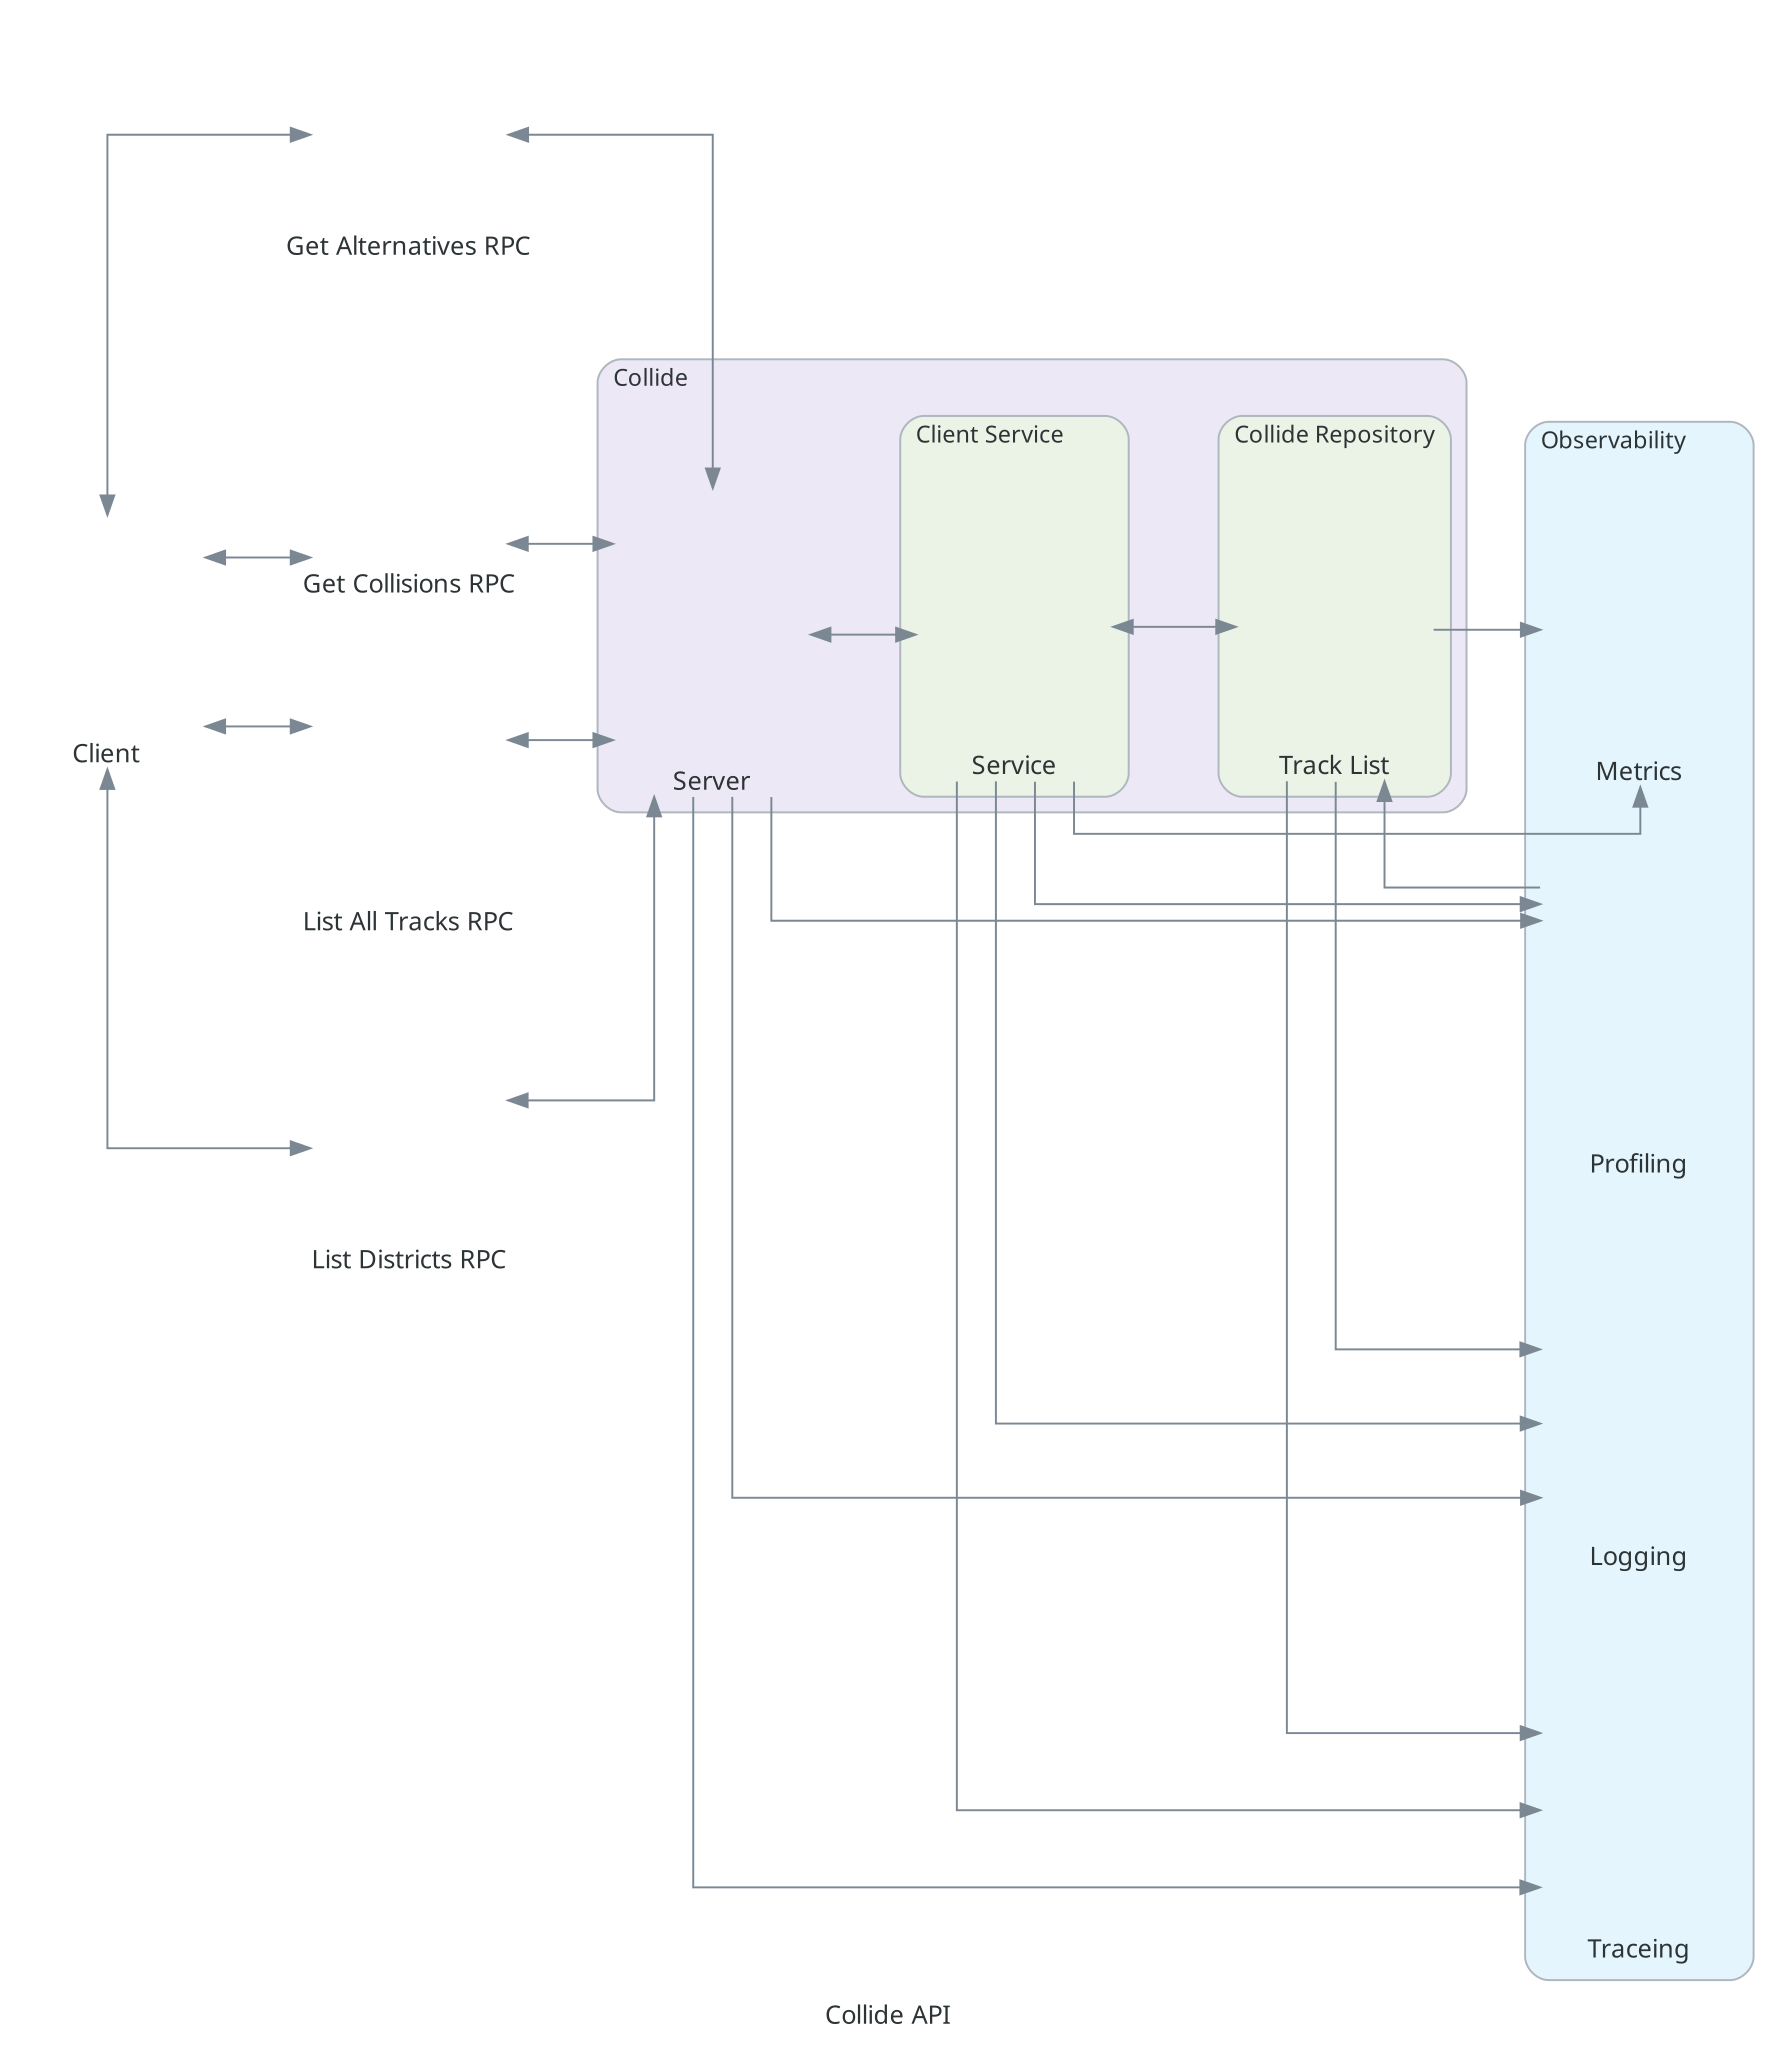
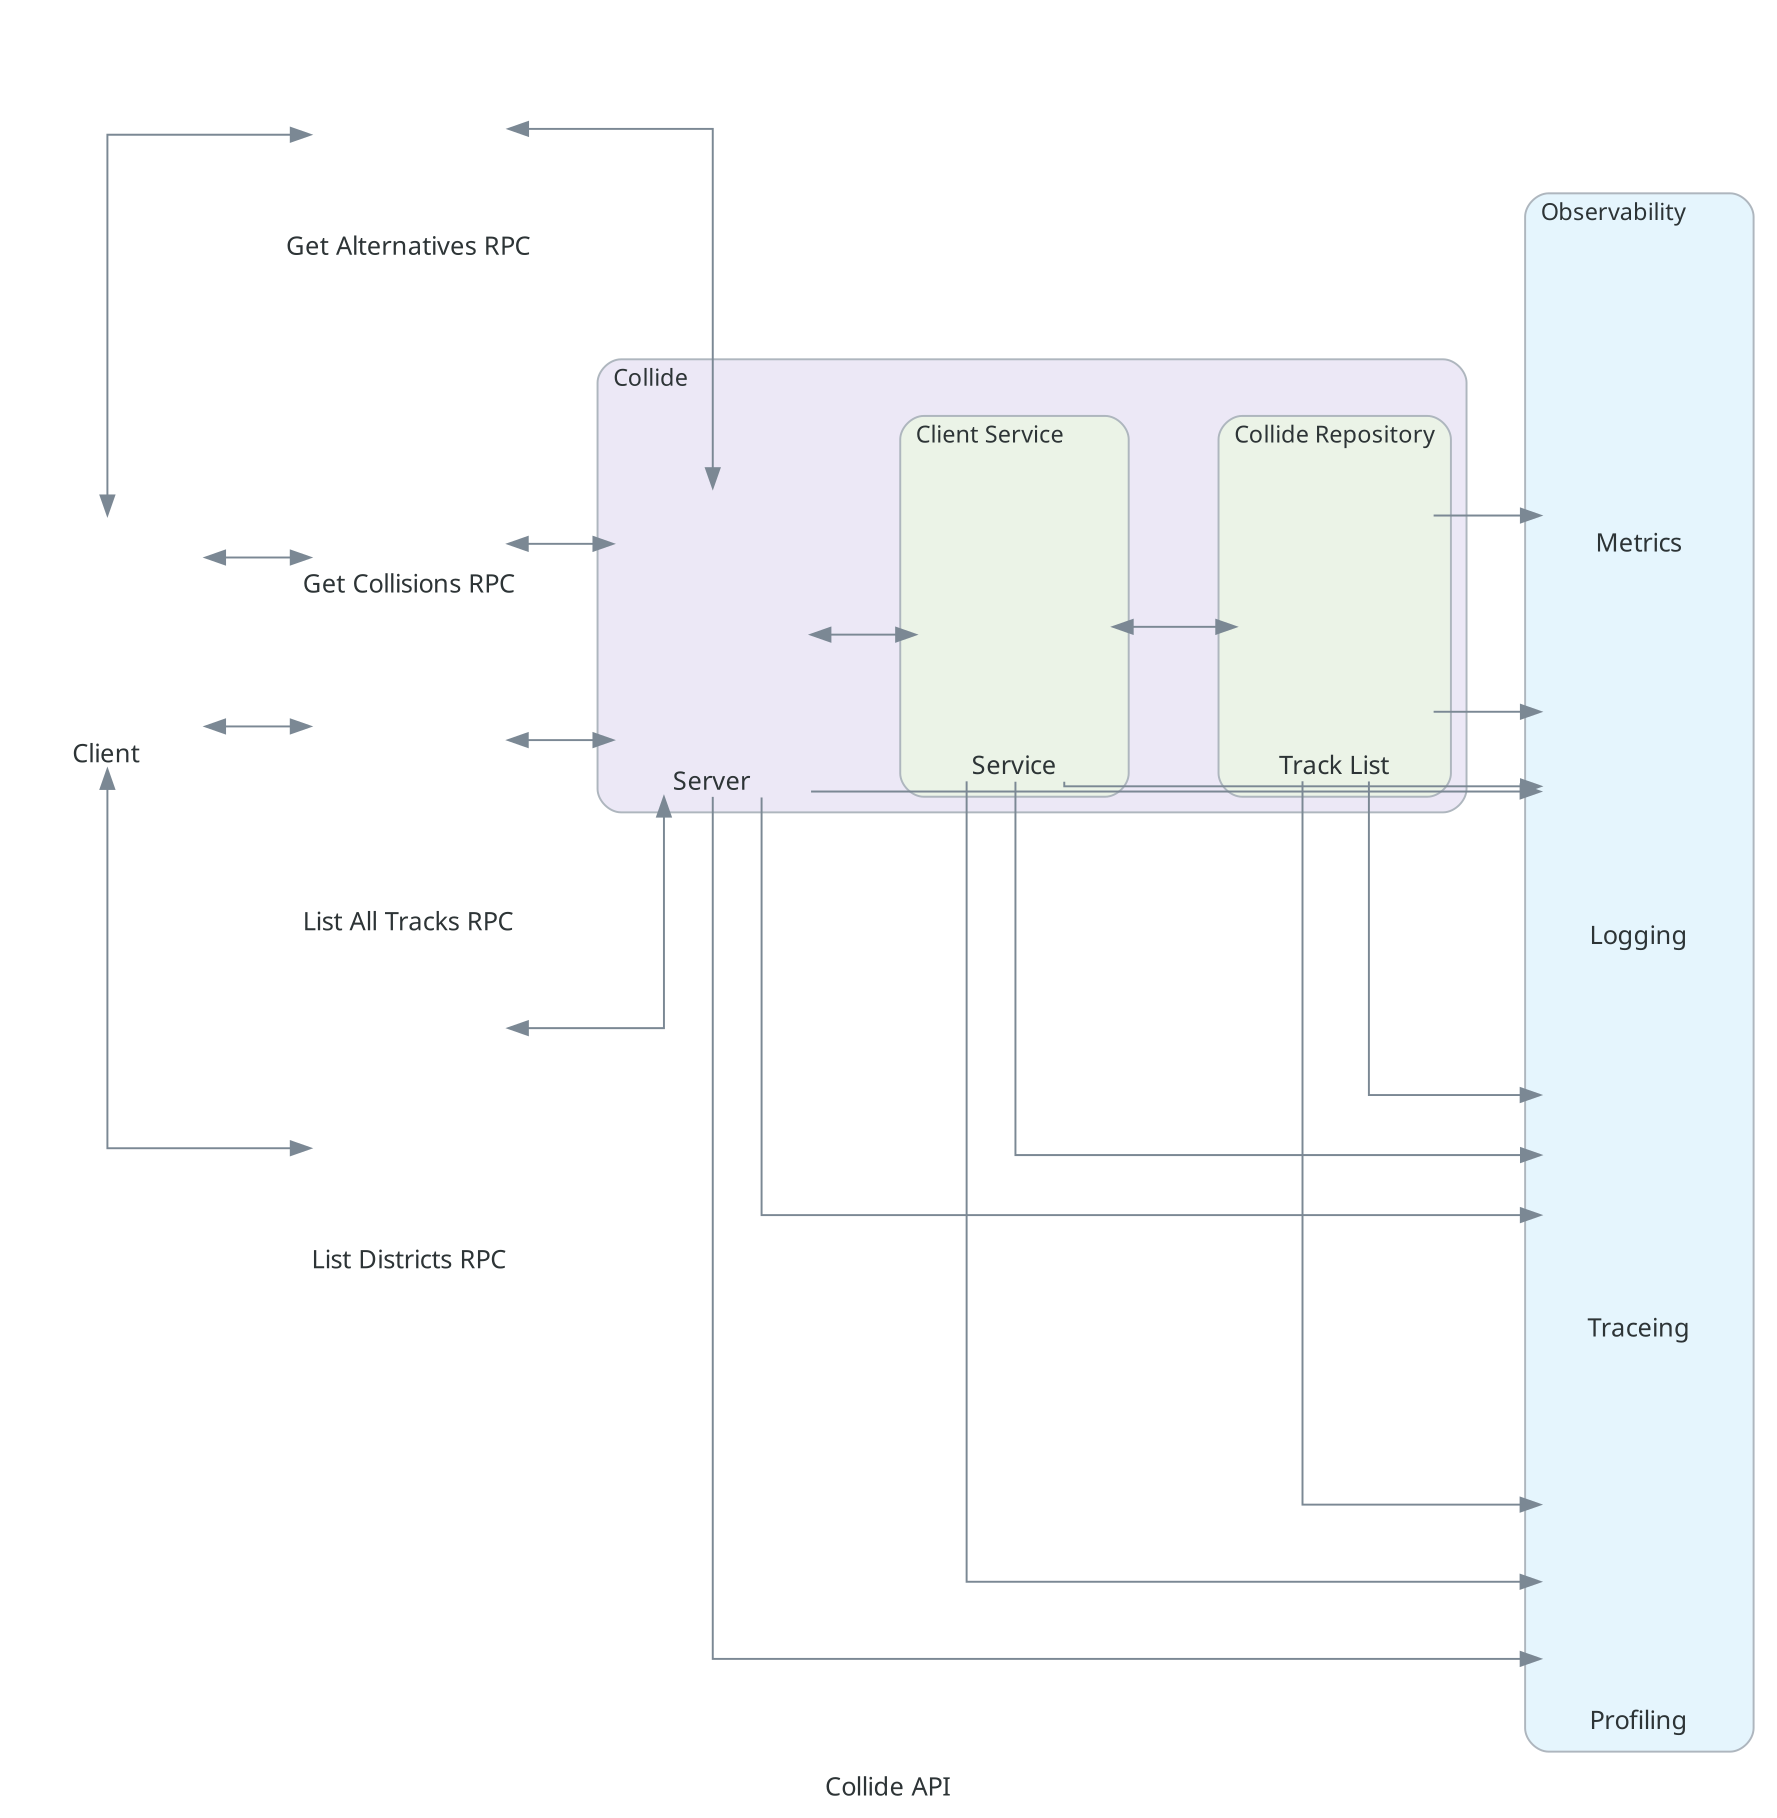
edge "Service" -> "Metrics": removed
edge "Profiling" -> "Track List": reversed
